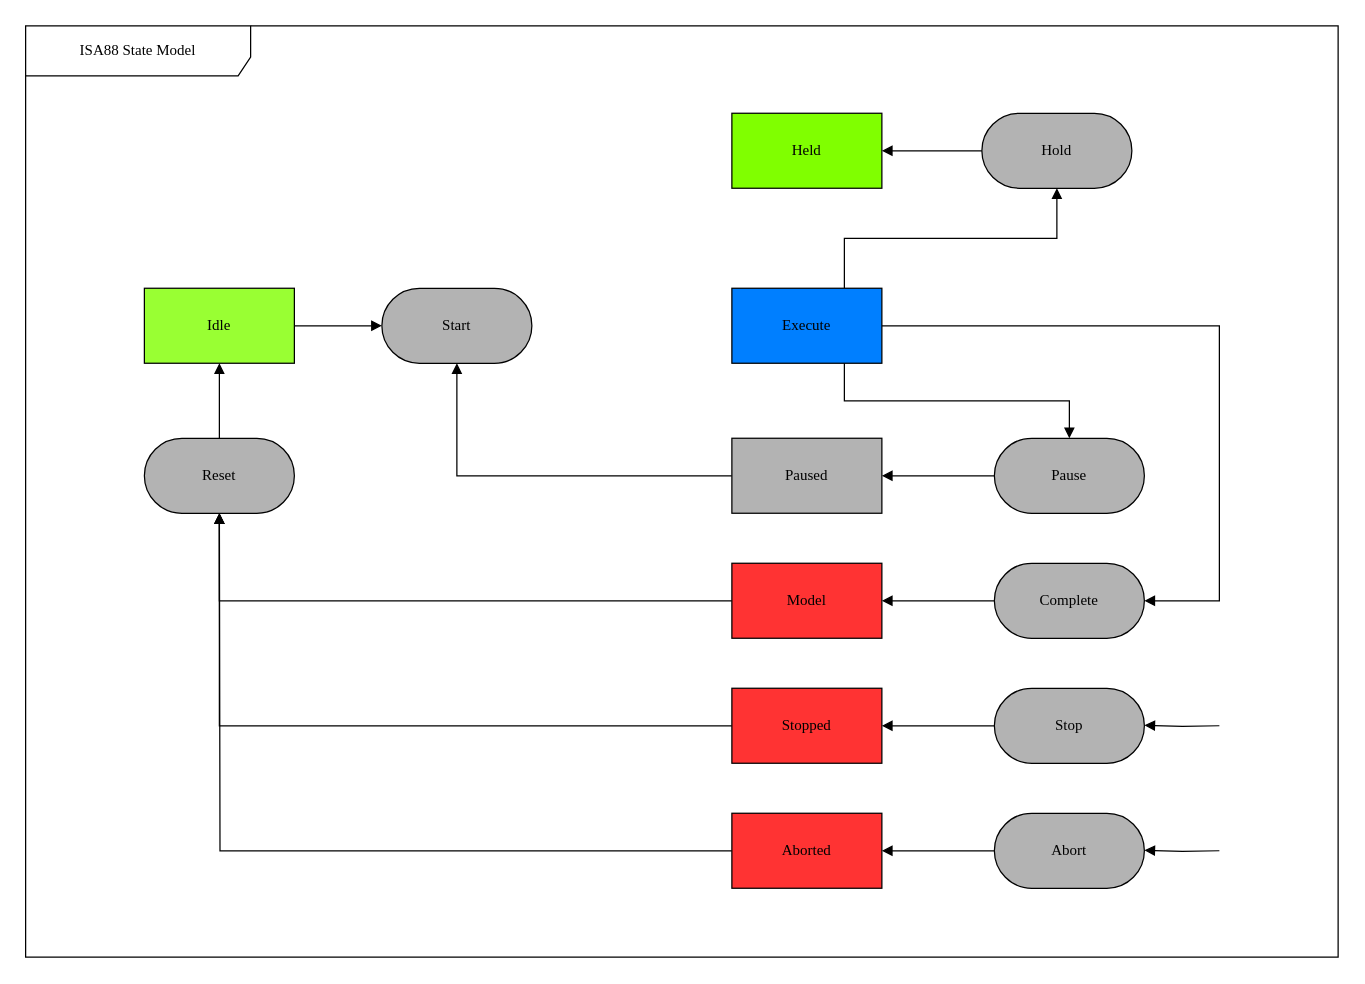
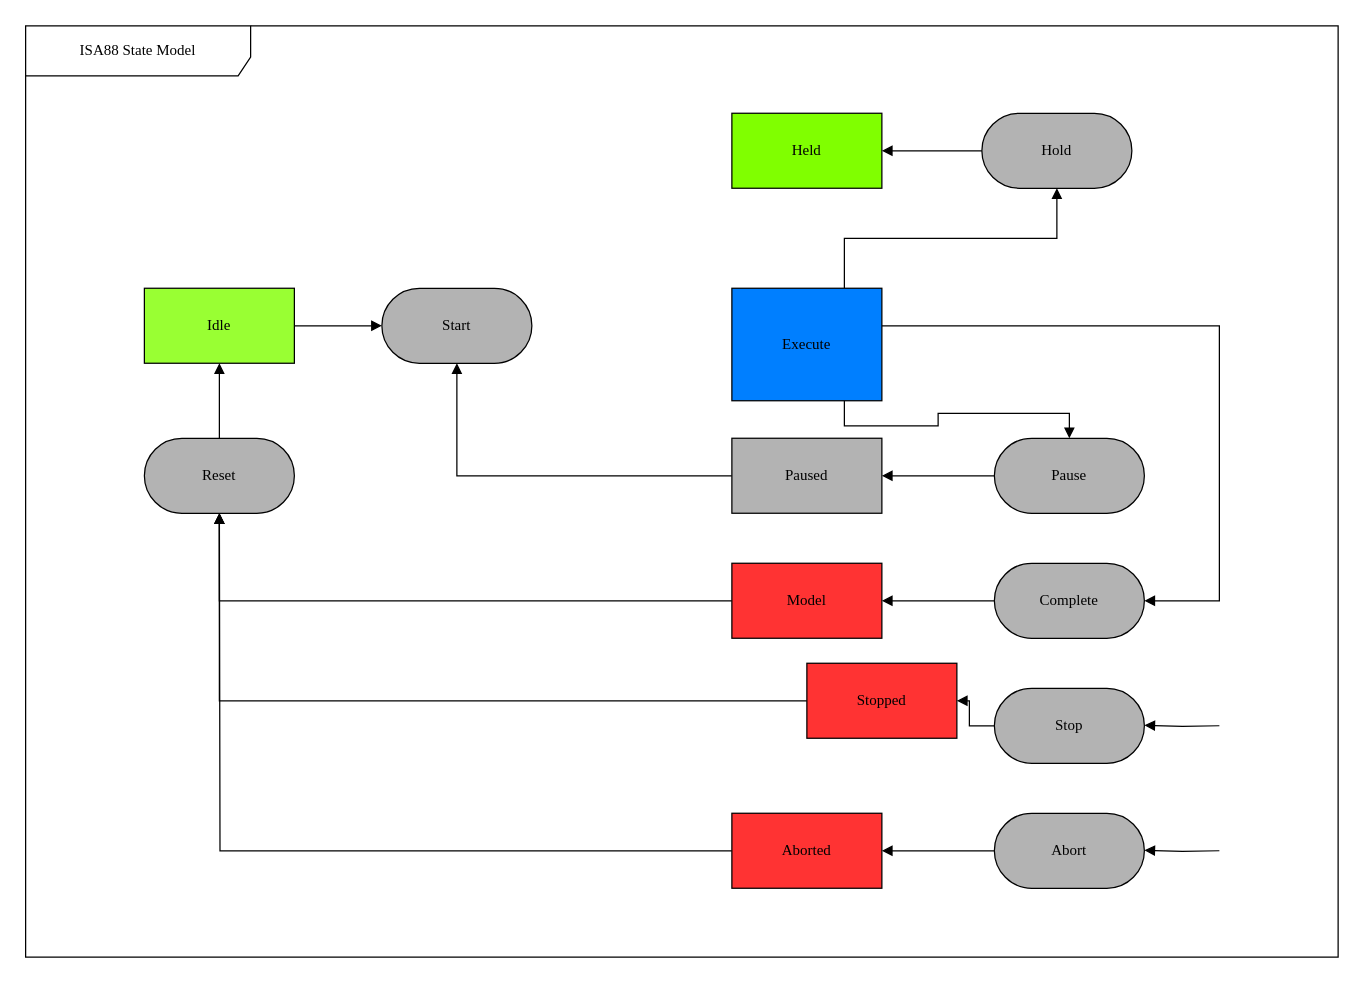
node "Execute": size 150x75 -> 150x113
node "Stopped": moved (807, 726) -> (882, 701)
